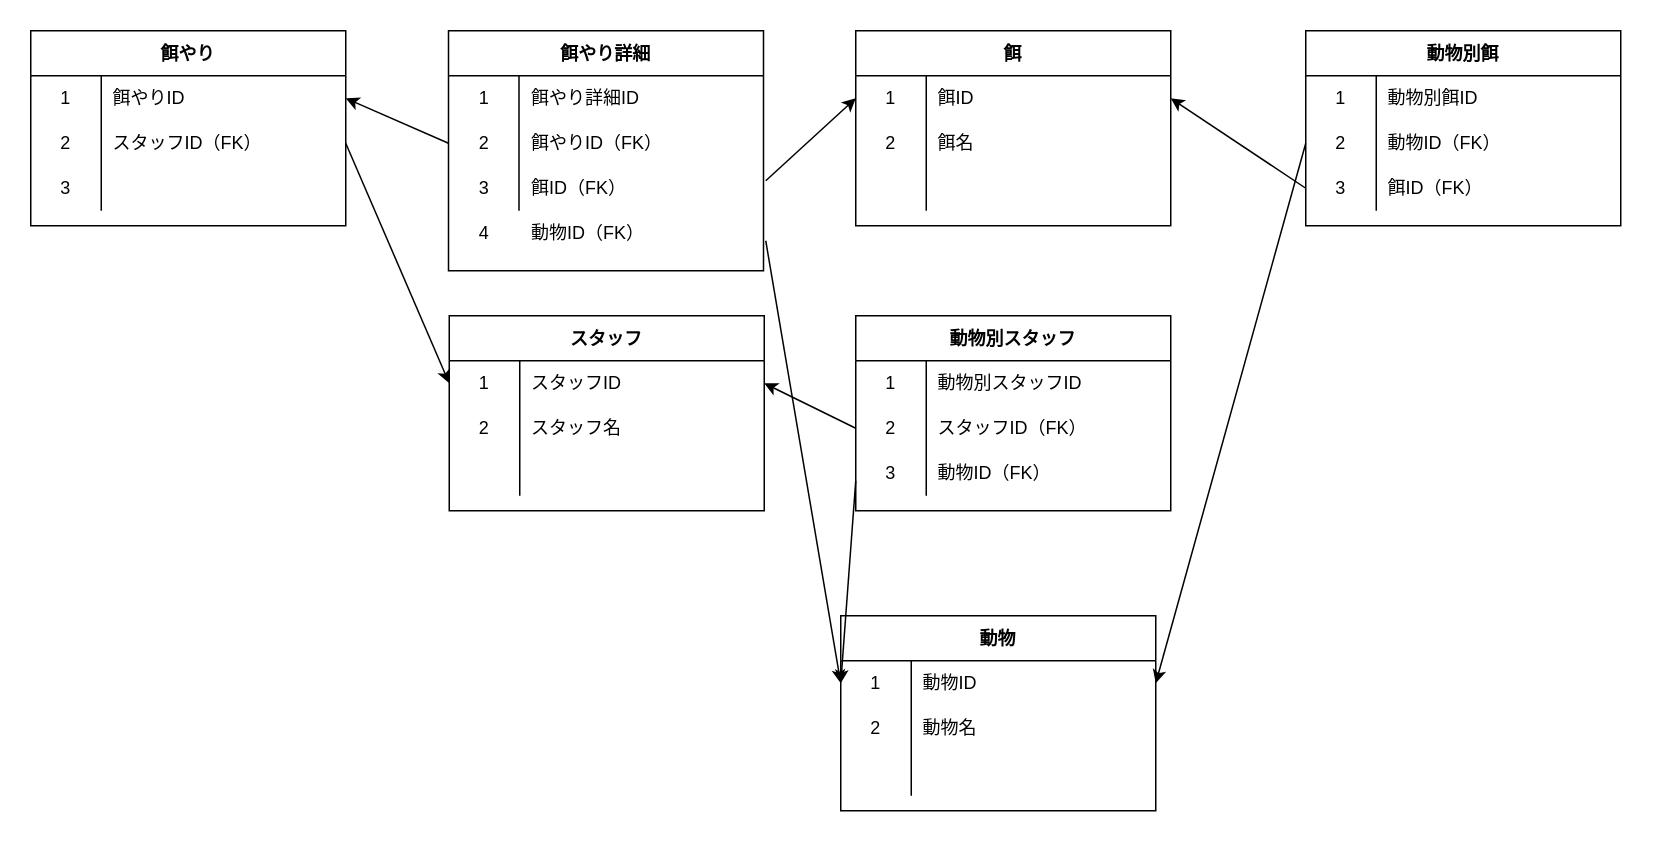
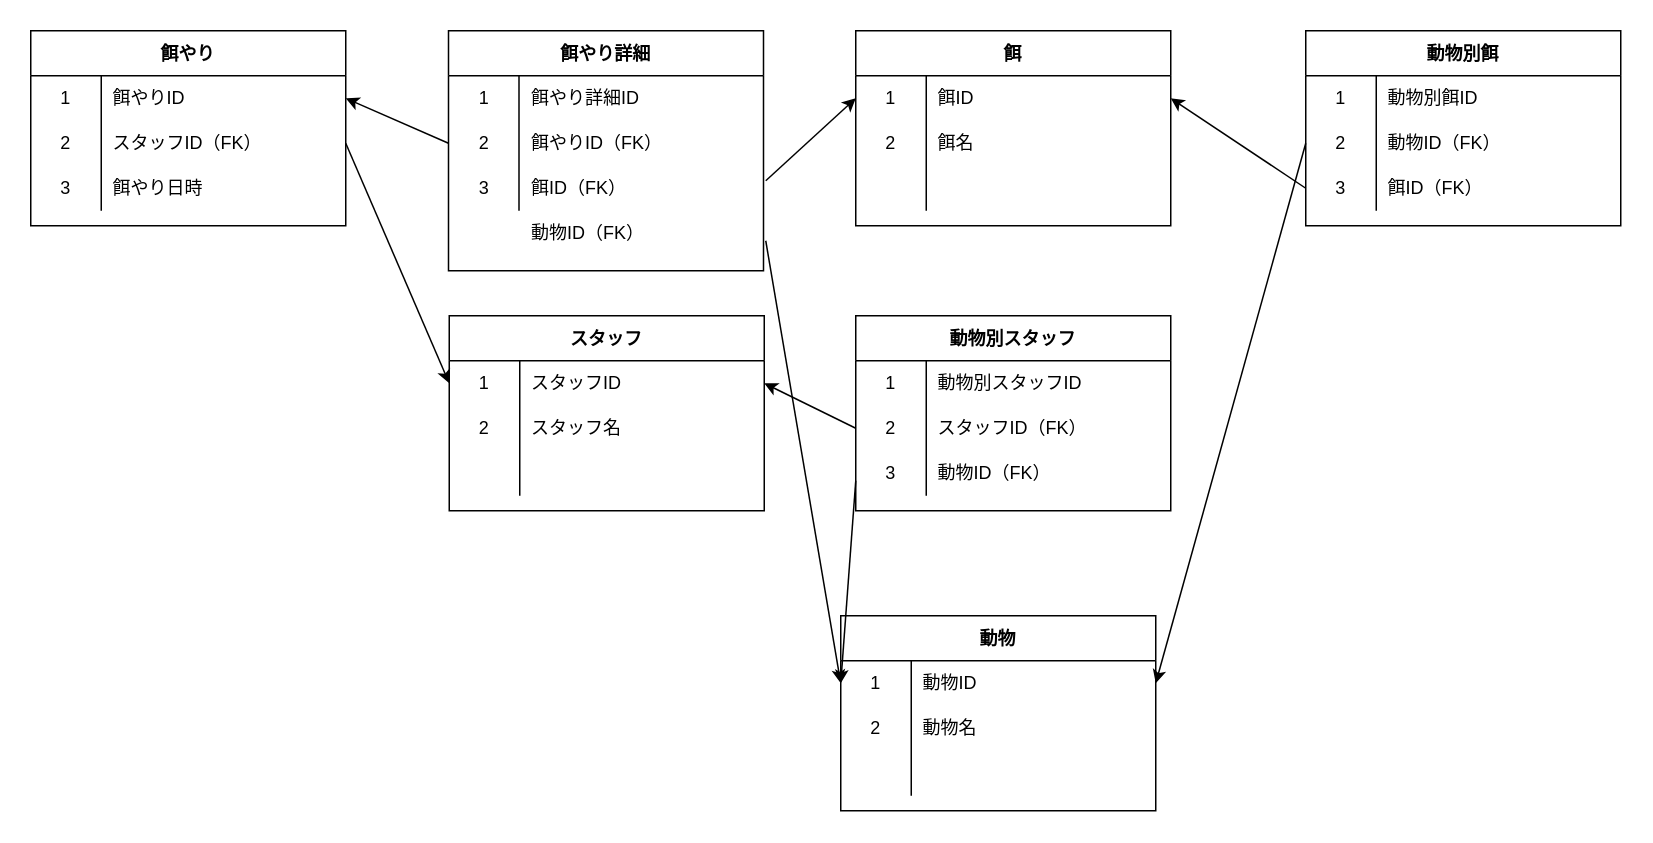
node "餌やり日時": added
node "4": removed
